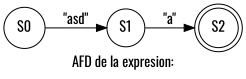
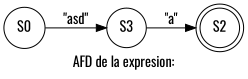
node "S1": label "S1" -> "S3"
